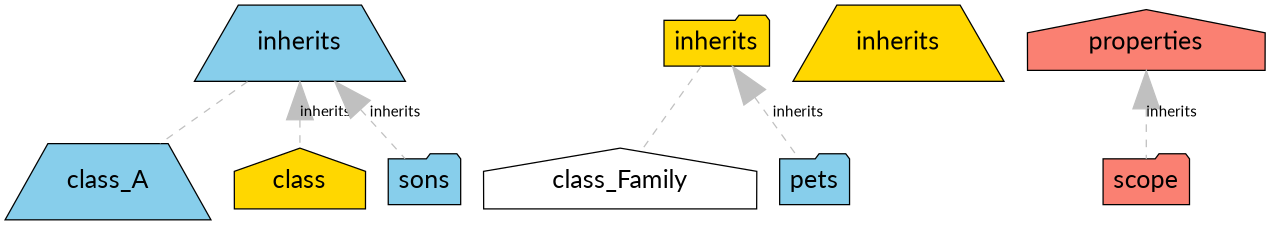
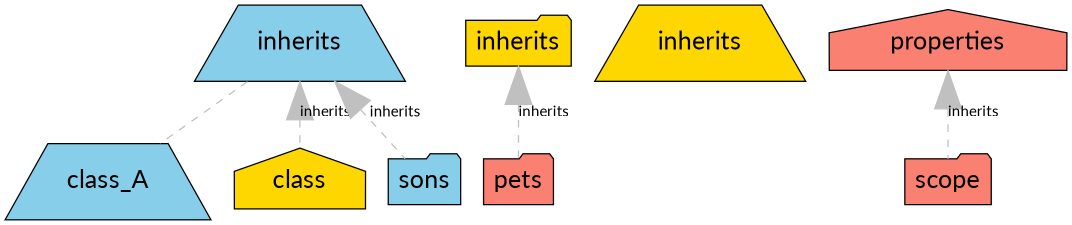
node "class_Family": removed
node "pets": fillcolor skyblue -> salmon
